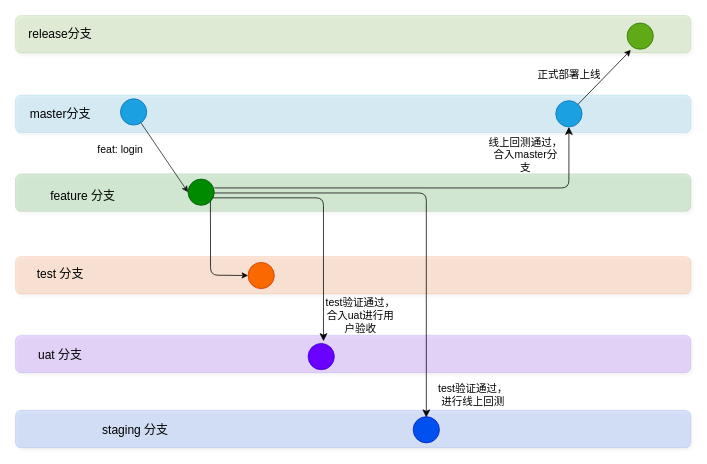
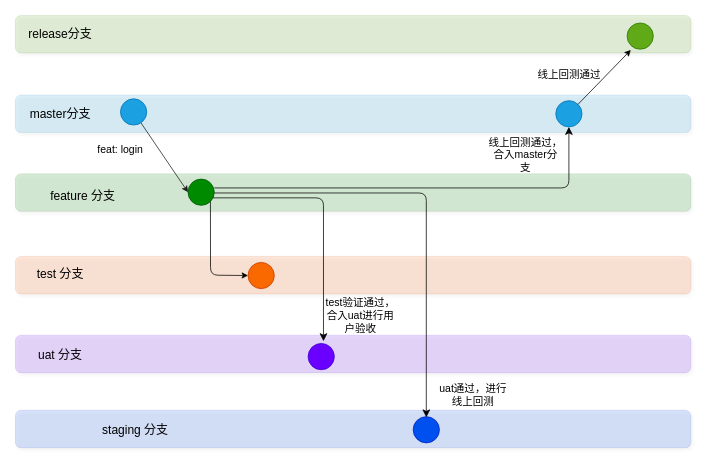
node "正式部署上线": label "正式部署上线" -> "线上回测通过"
node "test验证通过，进行线上回测": label "test验证通过，进行线上回测" -> "uat通过，进行线上回测"
